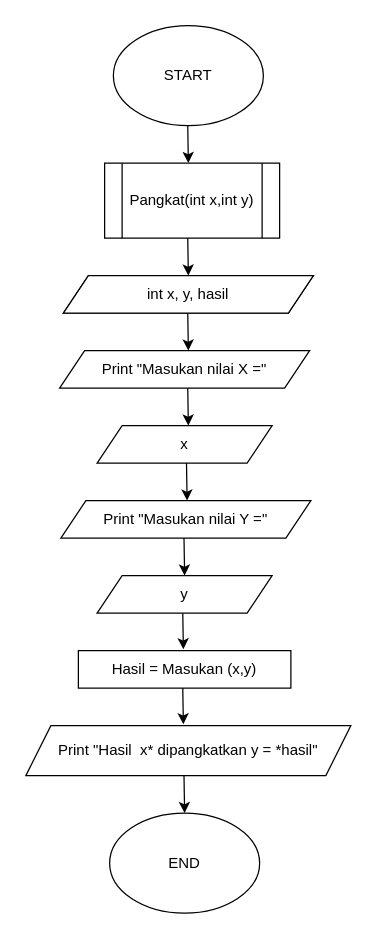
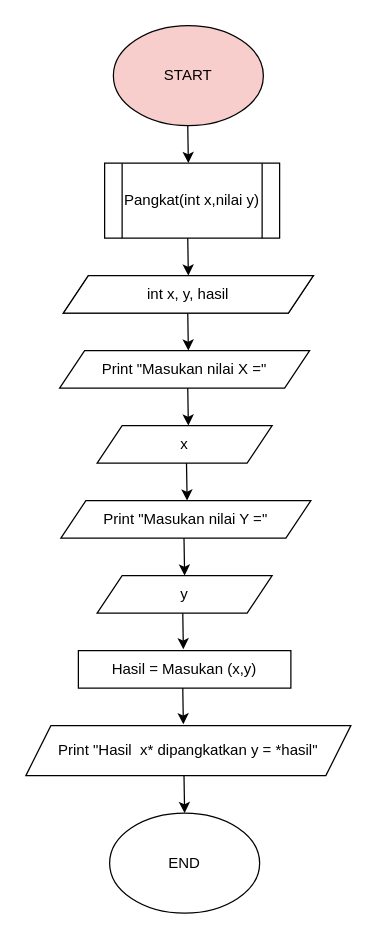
node "START": fillcolor #ffffff -> #f8cecc
node "Pangkat(int x,int y)": label "Pangkat(int x,int y)" -> "Pangkat(int x,nilai y)"
